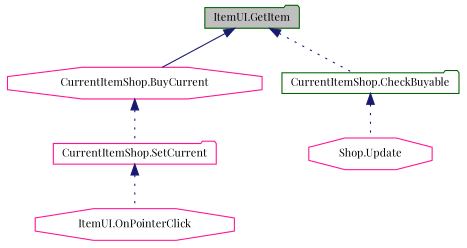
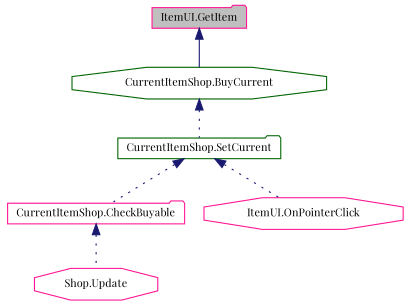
node "ItemUI.GetItem": color darkgreen -> deeppink
edge "CurrentItemShop.CheckBuyable" -> "ItemUI.GetItem": now "CurrentItemShop.CheckBuyable" -> "CurrentItemShop.SetCurrent"
node "CurrentItemShop.BuyCurrent": color deeppink -> darkgreen
node "CurrentItemShop.CheckBuyable": color darkgreen -> deeppink
node "CurrentItemShop.SetCurrent": color deeppink -> darkgreen
